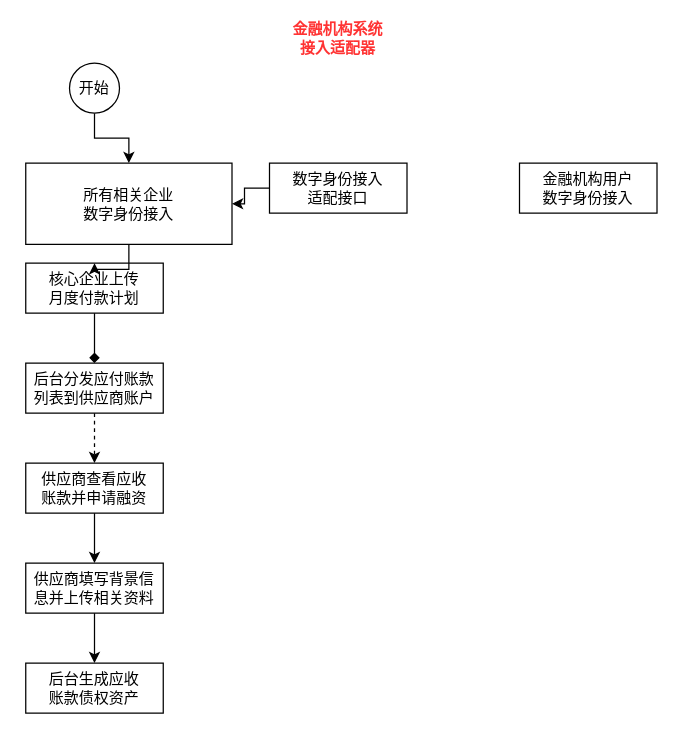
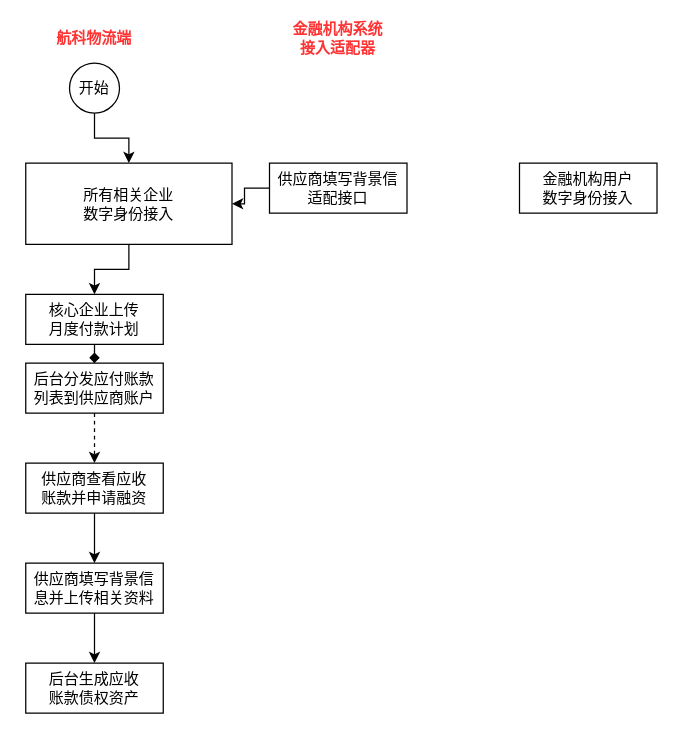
node "航科物流端": added
node "数字身份接入 适配接口": label "数字身份接入 适配接口" -> "供应商填写背景信 适配接口"
node "核心企业上传 月度付款计划": moved (94, 288) -> (94, 319)
